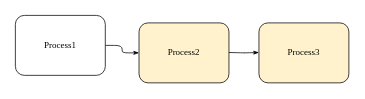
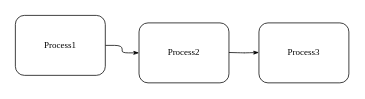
node "Process2": fillcolor #fff2cc -> #ffffff
node "Process3": fillcolor #fff2cc -> #ffffff
